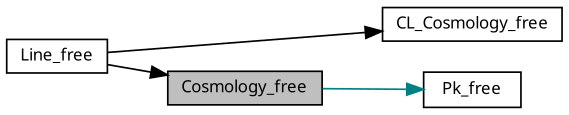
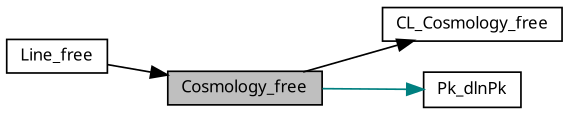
edge "Line_free" -> "CL_Cosmology_free": now "Cosmology_free" -> "CL_Cosmology_free"
node "Pk_free": label "Pk_free" -> "Pk_dlnPk"
